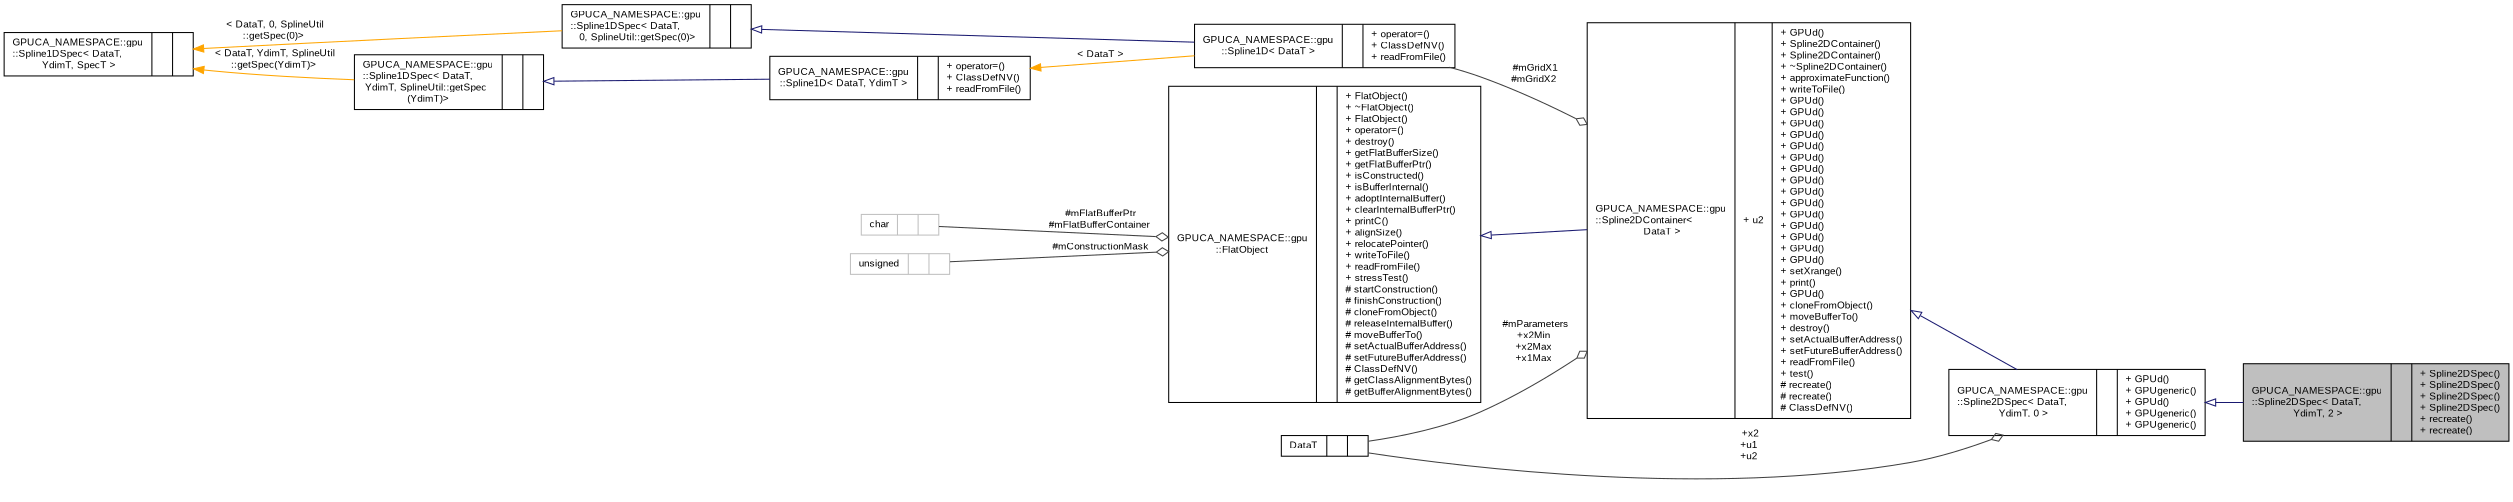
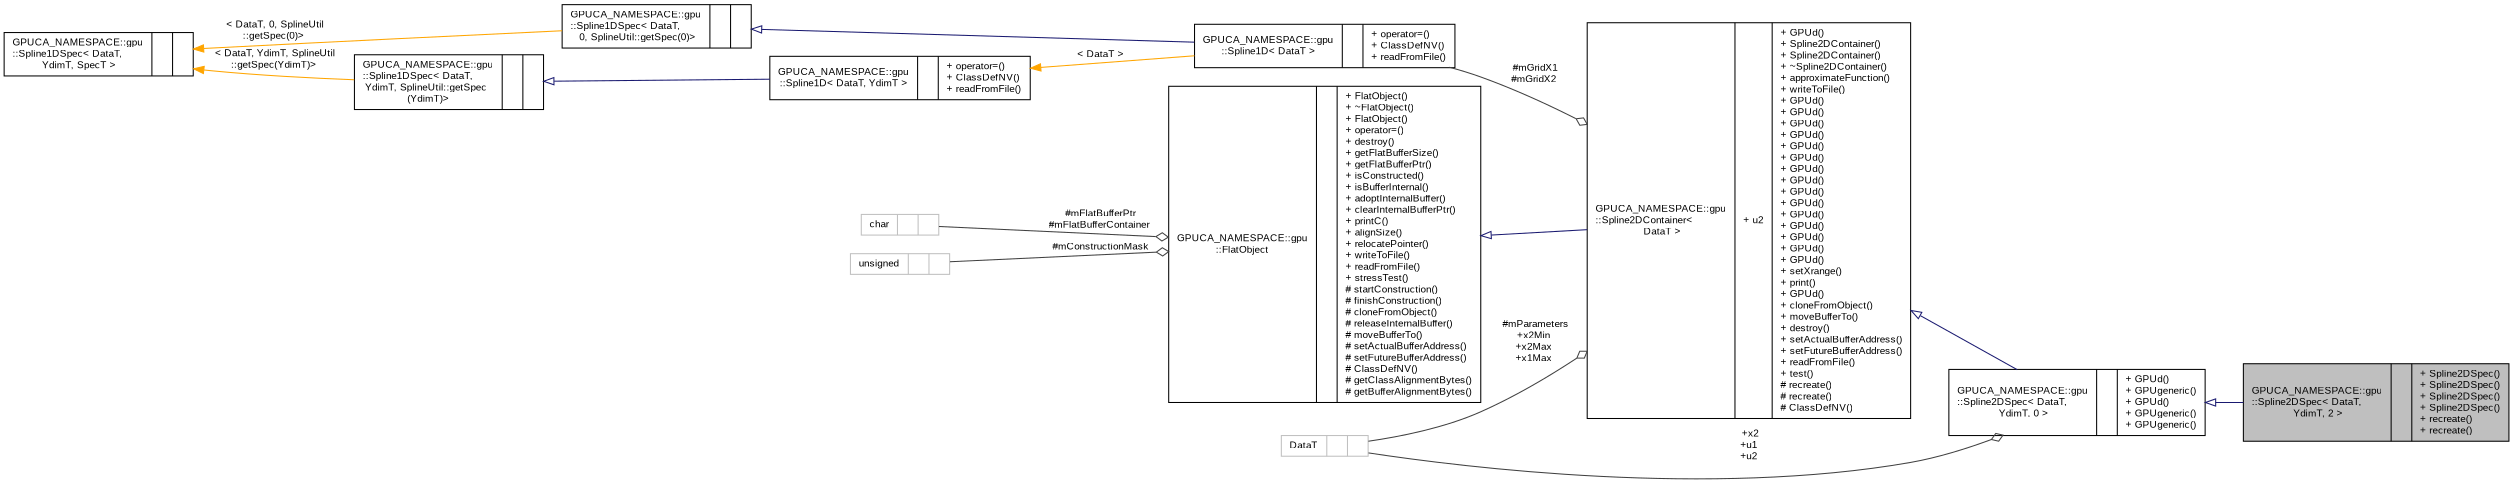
node "DataT": color black -> grey75
